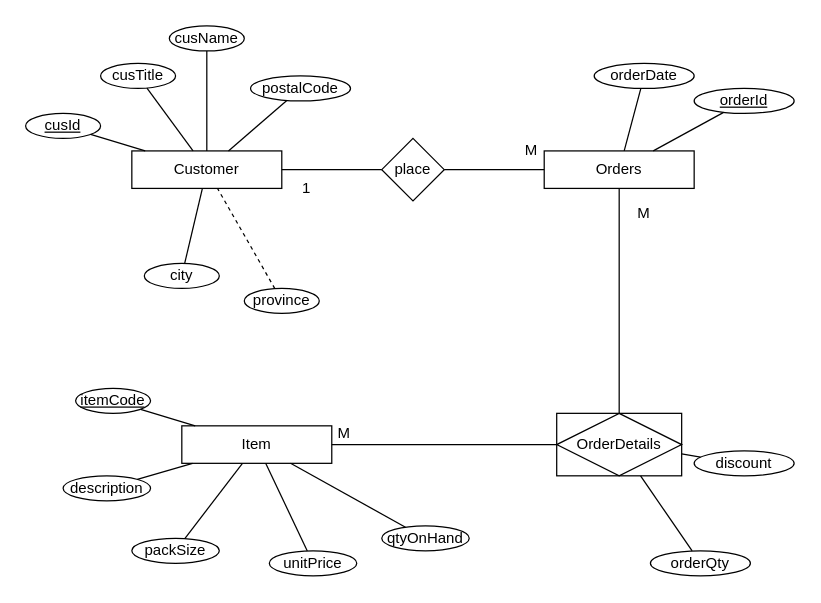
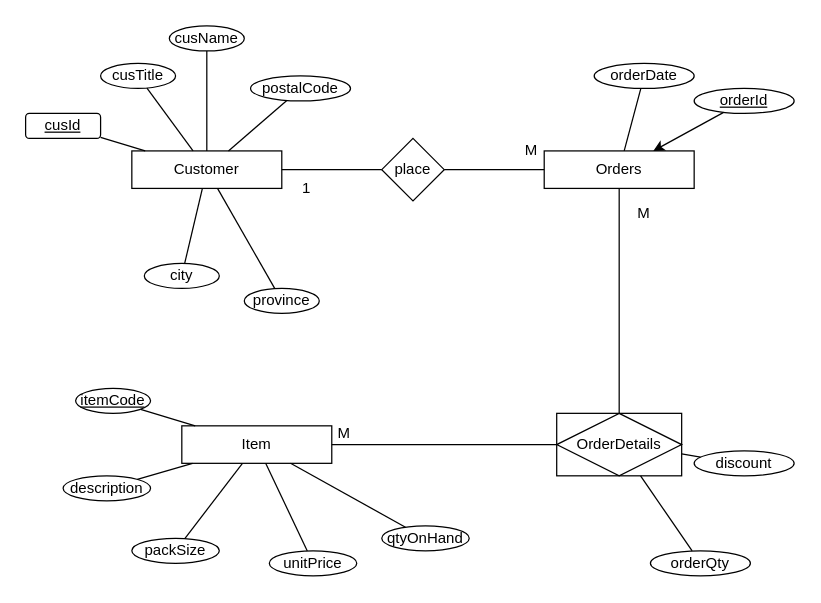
node "cusId": shape ellipse -> rounded rectangle
edge "orderId" -- "Orders": arrowhead none -> classic
edge "Customer" -- "province": style dashed -> solid
